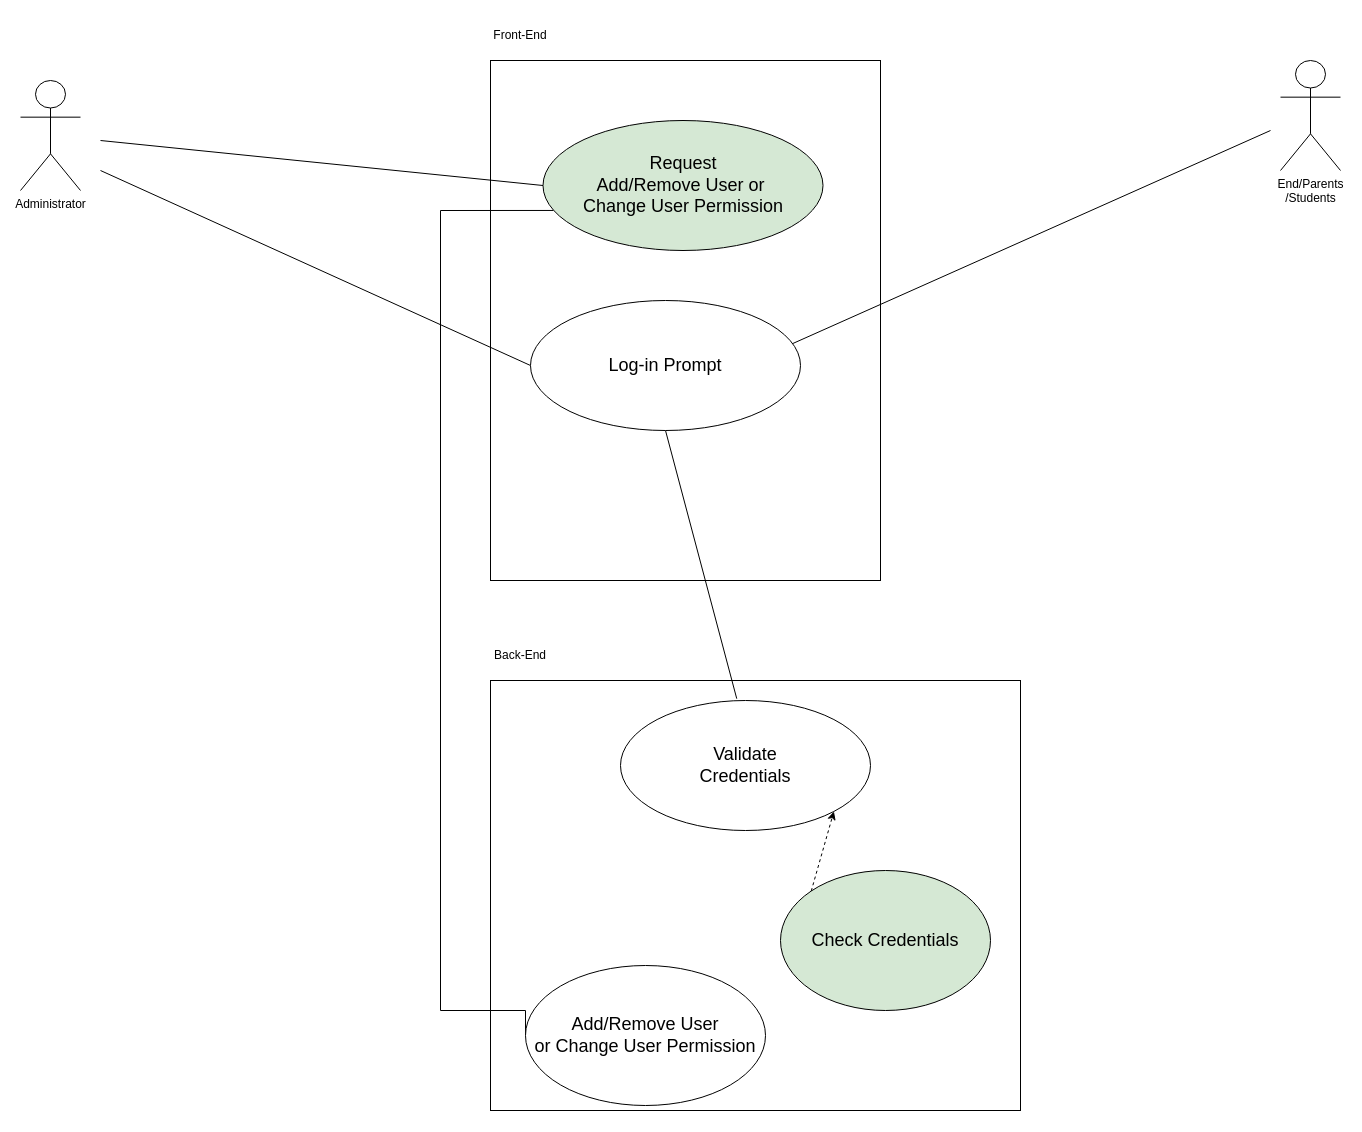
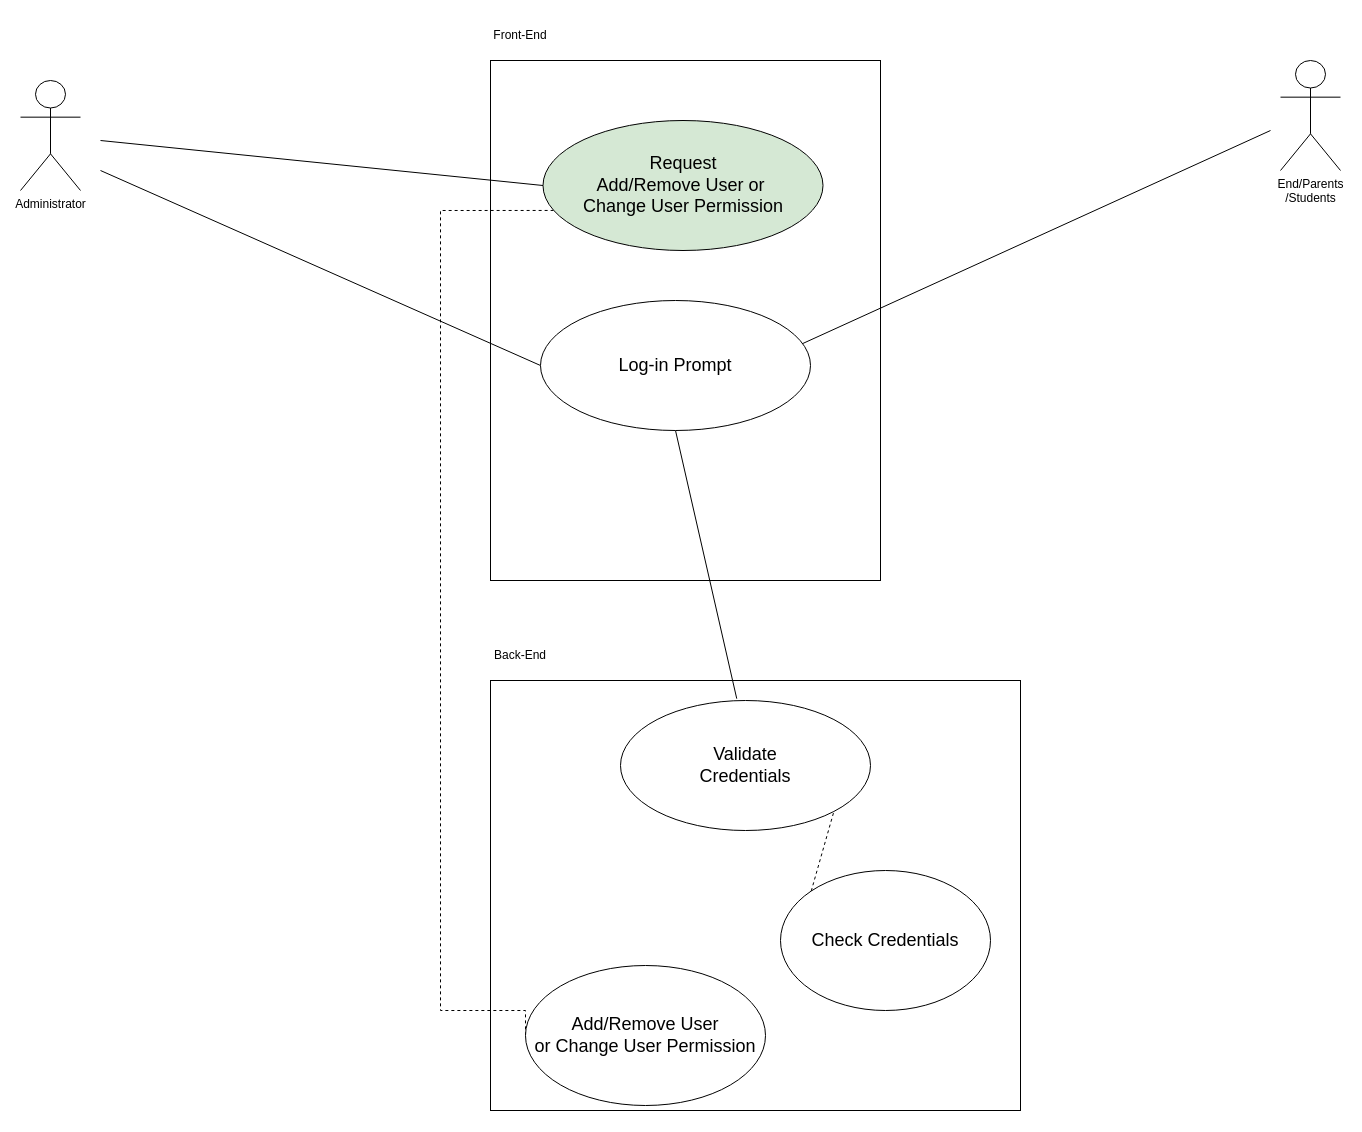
node "Log-in Prompt": moved (666, 366) -> (676, 366)
edge "Request Add/Remove User or Change User Permission" -- "Add/Remove User or Change User Permission": style solid -> dashed
edge "Check Credentials" -> "Validate Credentials": arrowhead classic -> none
node "Check Credentials": fillcolor #d5e8d4 -> #ffffff
